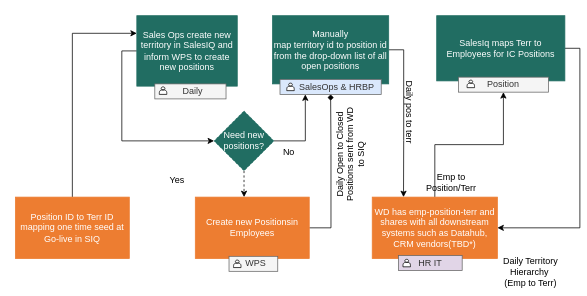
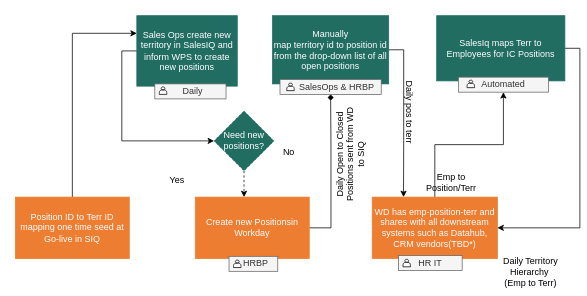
node "Position": label "Position" -> "Automated"
node "SalesOps & HRBP": fillcolor #dae8fc -> #f5f5f5
edge "Need new positions?" -> "SalesOps & HRBP": removed
node "Create new Positionsin Employees": label "Create new Positionsin Employees" -> "Create new Positionsin Workday"
node "HR IT": fillcolor #e1d5e7 -> #f5f5f5
node "WPS": label "WPS" -> "HRBP"
